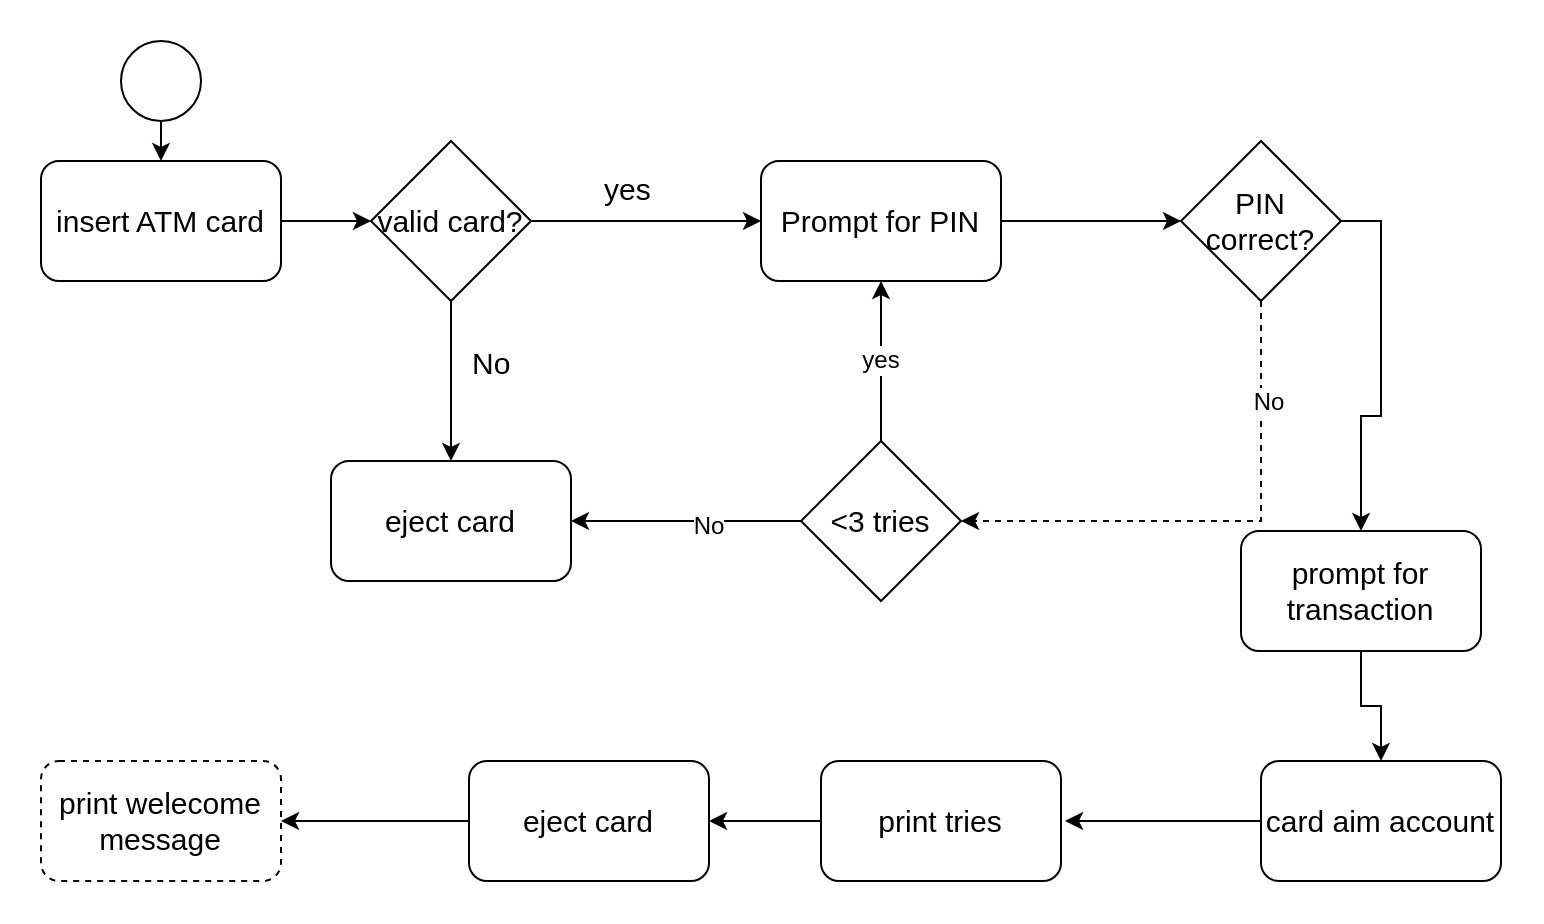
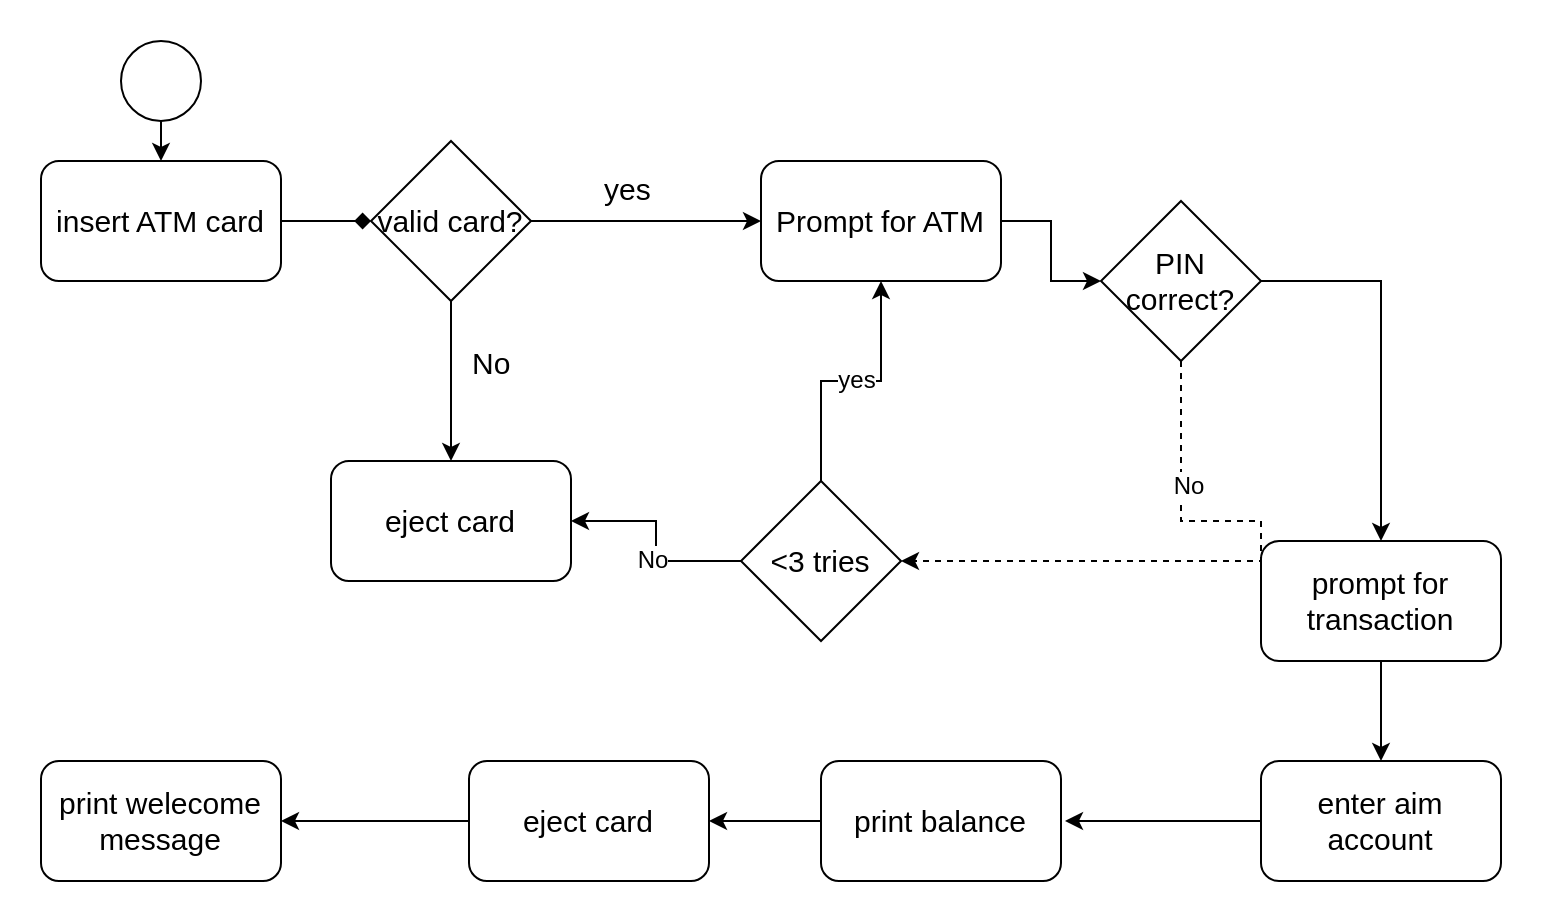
edge "insert ATM card" -> "valid card?": arrowhead classic -> diamond
node "Prompt for PIN": label "Prompt for PIN" -> "Prompt for ATM"
node "PIN correct?": moved (1261, 221) -> (1181, 281)
node "<3 tries": moved (881, 521) -> (821, 561)
node "prompt for transaction": moved (1361, 591) -> (1381, 601)
node "print welecome message": style dashed -> solid
node "print tries": label "print tries" -> "print balance"
node "card aim account": label "card aim account" -> "enter aim account"
